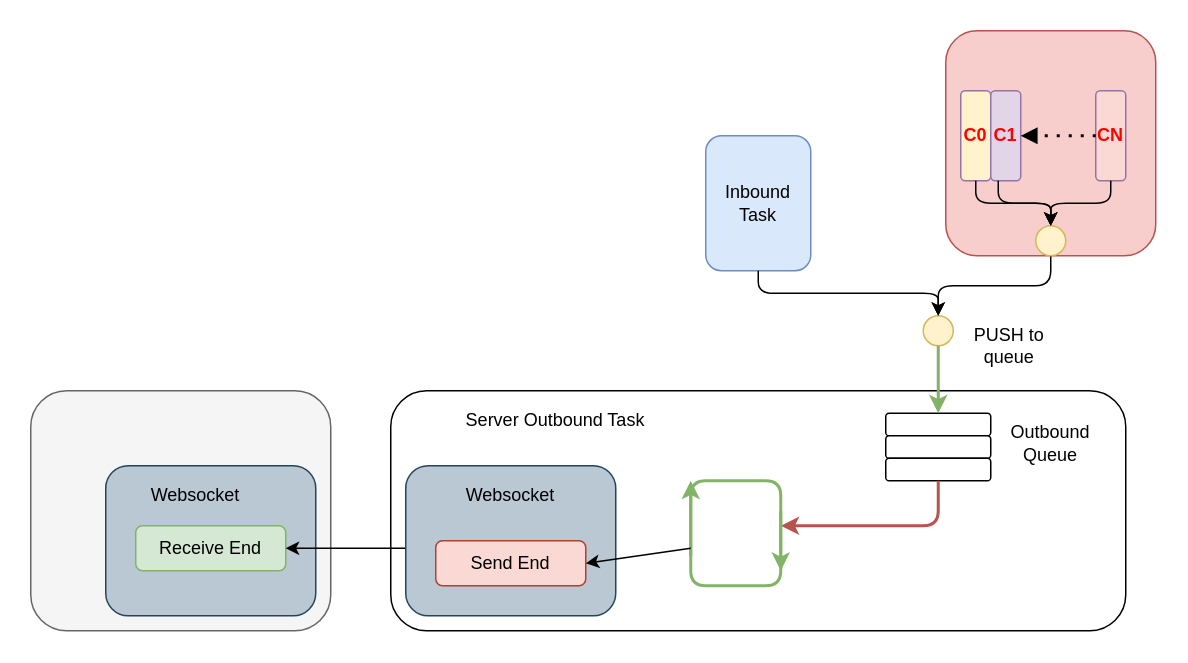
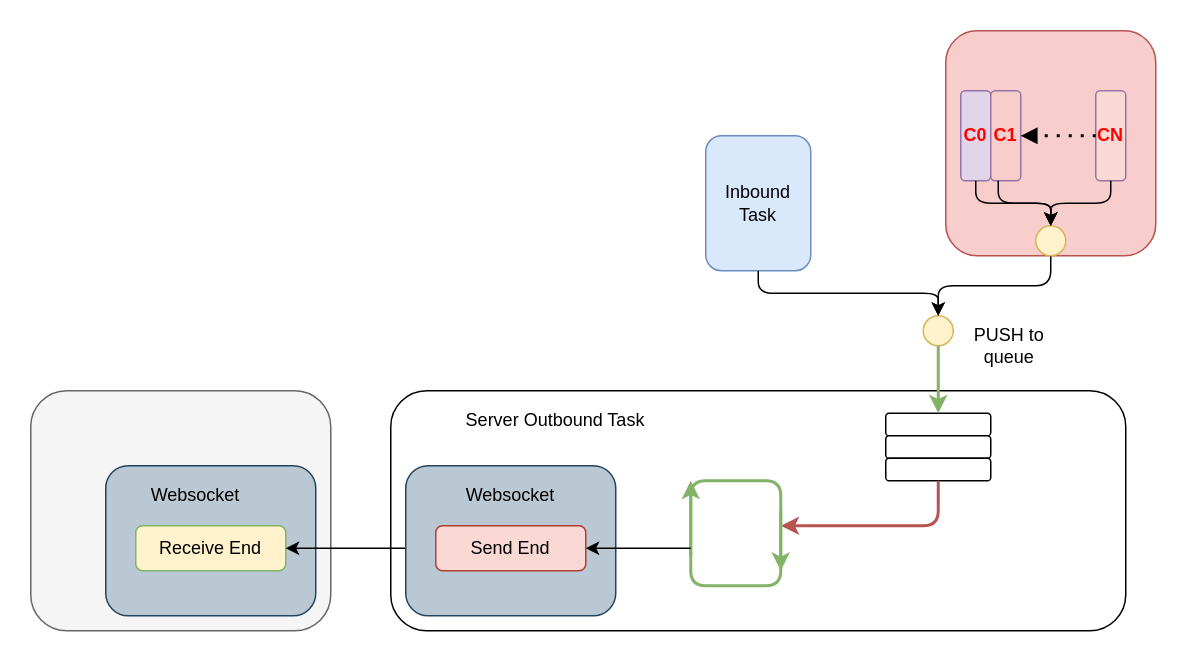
node "C0": fillcolor #fff2cc -> #e1d5e7
node "C1": fillcolor #e1d5e7 -> #f8cecc
node "Outbound Queue": removed
node "Receive End": fillcolor #d5e8d4 -> #fff2cc
node "Send End": moved (511, 563) -> (511, 548)
